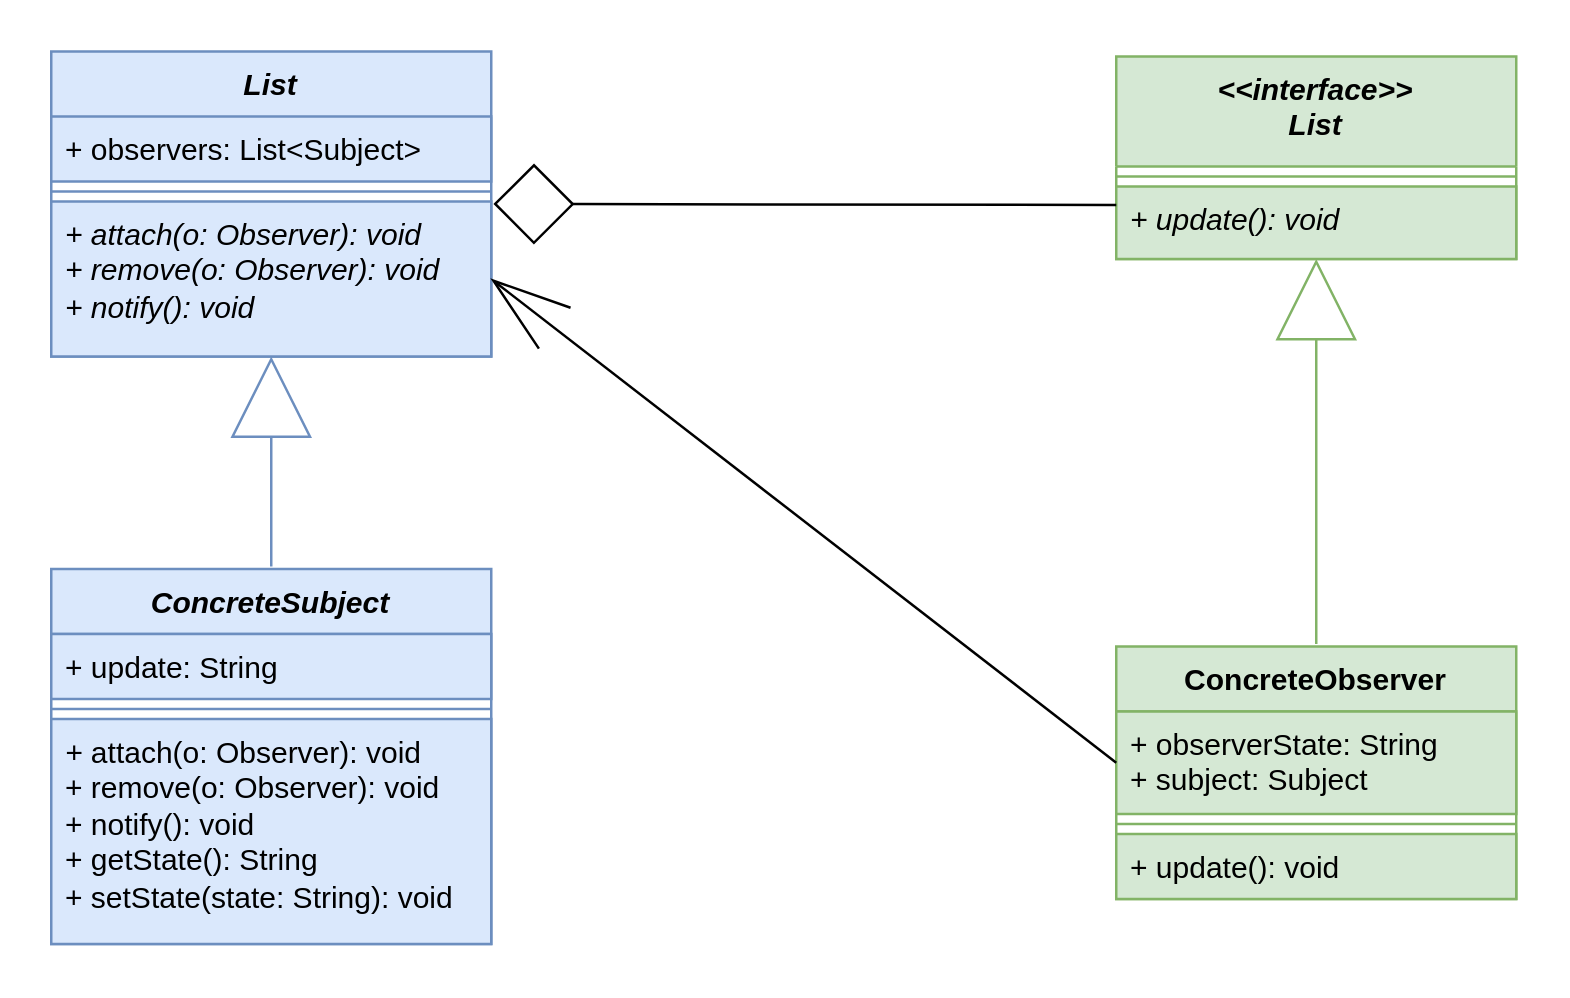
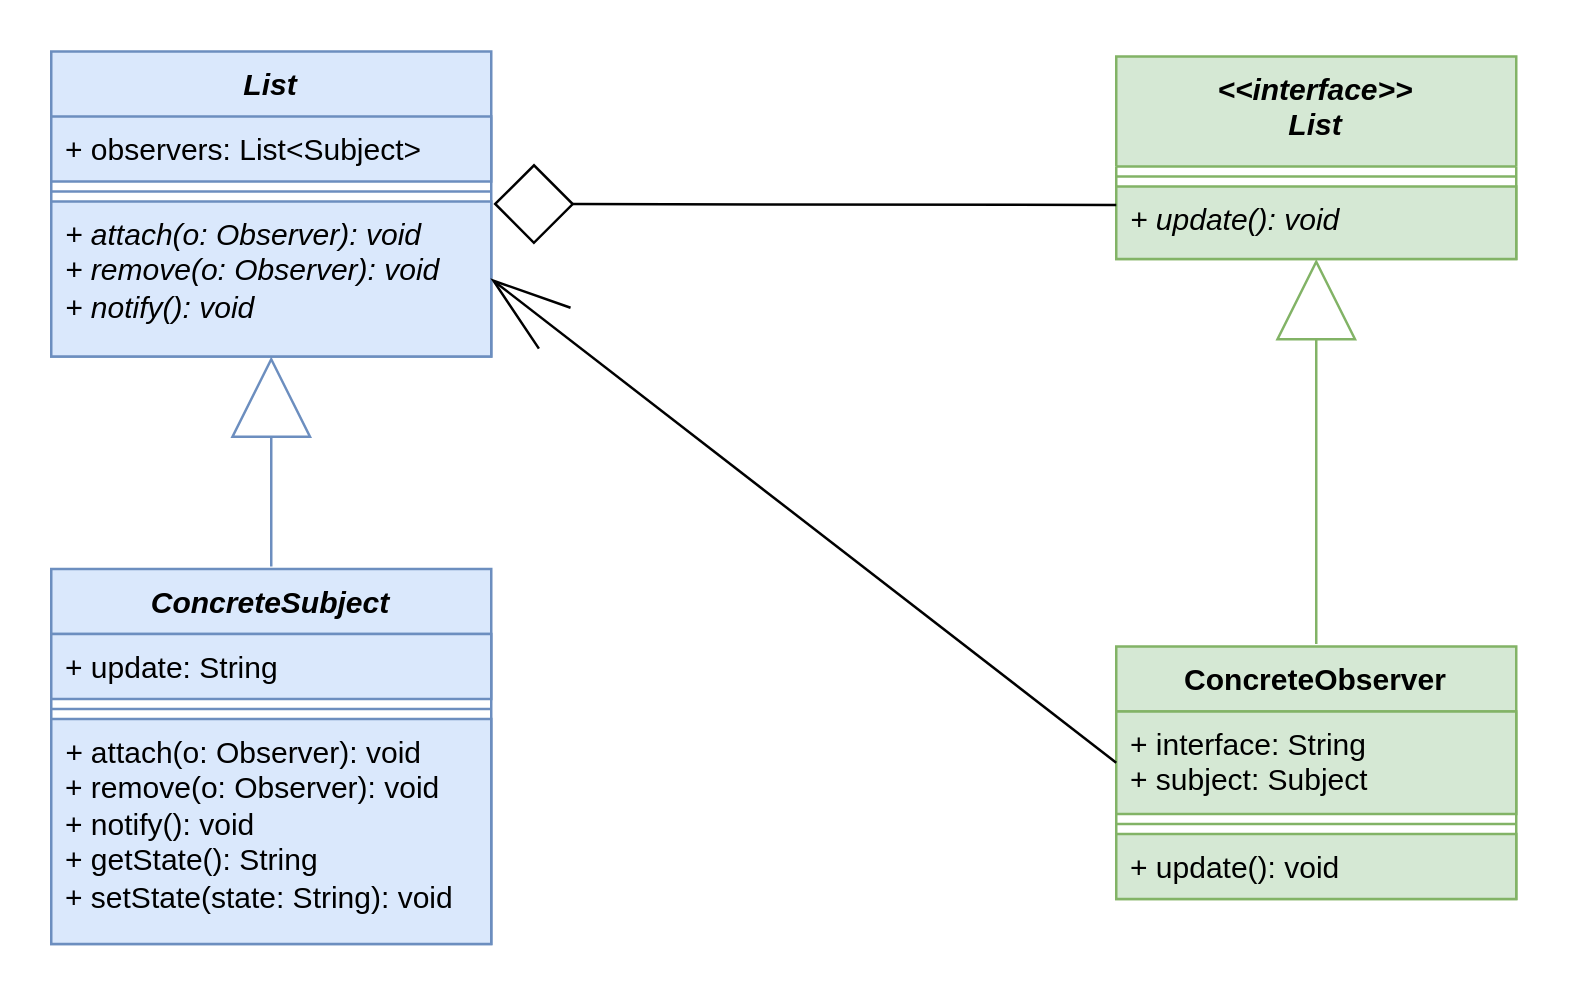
node "+ observerState: String + subject: Subject": label "+ observerState: String + subject: Subject" -> "+ interface: String + subject: Subject"
